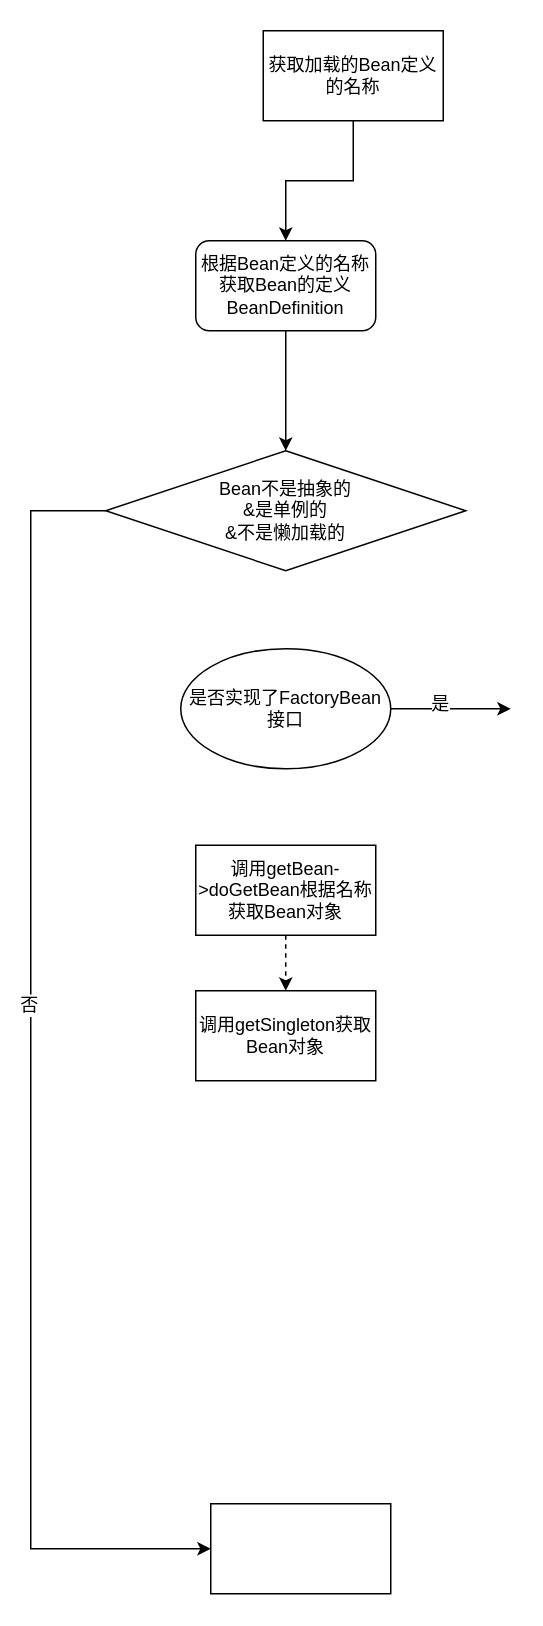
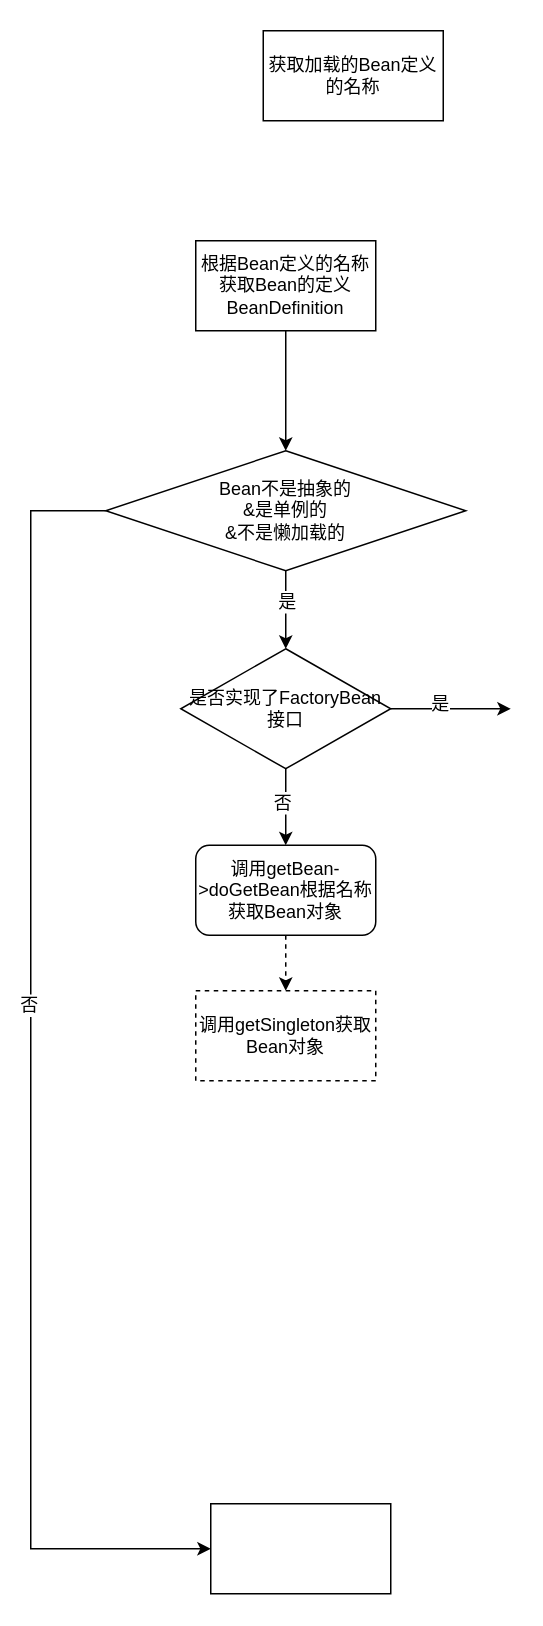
edge "获取加载的Bean定义的名称" -> "根据Bean定义的名称获取Bean的定义BeanDefinition": removed
node "根据Bean定义的名称获取Bean的定义BeanDefinition": shape rounded rectangle -> rectangle
edge "Bean不是抽象的 &是单例的 &不是懒加载的" -> "是否实现了FactoryBean接口": added, label "是"
node "是否实现了FactoryBean接口": shape ellipse -> diamond
edge "是否实现了FactoryBean接口" -> "调用getBean->doGetBean根据名称获取Bean对象": added, label "否"
node "调用getBean->doGetBean根据名称获取Bean对象": shape rectangle -> rounded rectangle
node "调用getSingleton获取Bean对象": style solid -> dashed
